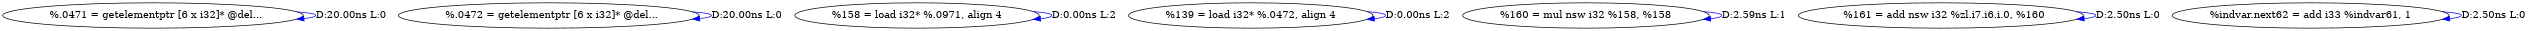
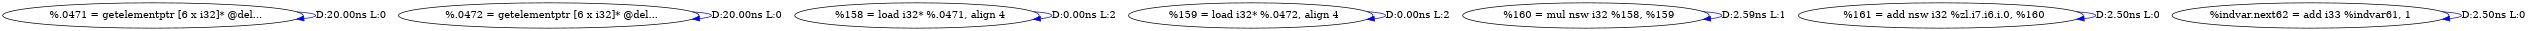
node "%158 = load i32* %.0971, align 4": label "%158 = load i32* %.0971, align 4" -> "%158 = load i32* %.0471, align 4"
node "%139 = load i32* %.0472, align 4": label "%139 = load i32* %.0472, align 4" -> "%159 = load i32* %.0472, align 4"
node "%160 = mul nsw i32 %158, %158": label "%160 = mul nsw i32 %158, %158" -> "%160 = mul nsw i32 %158, %159"
